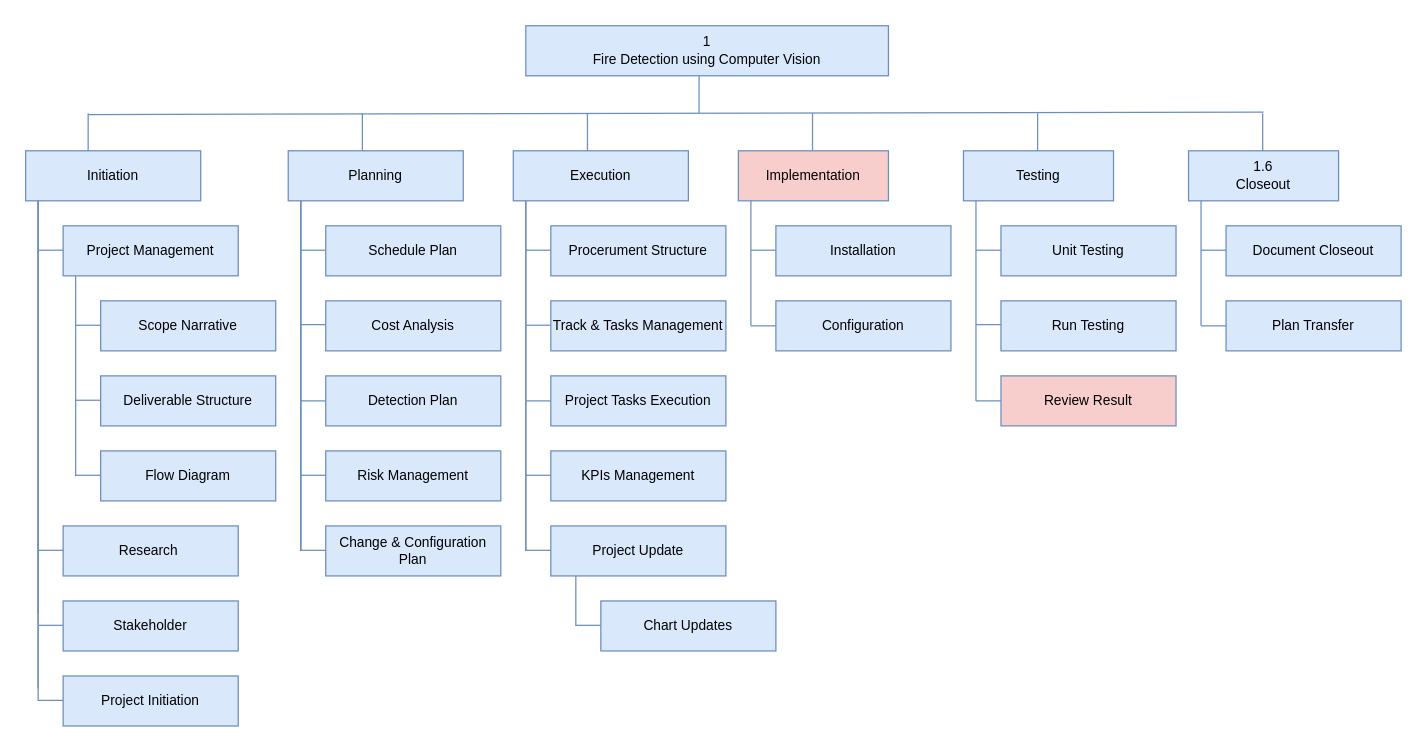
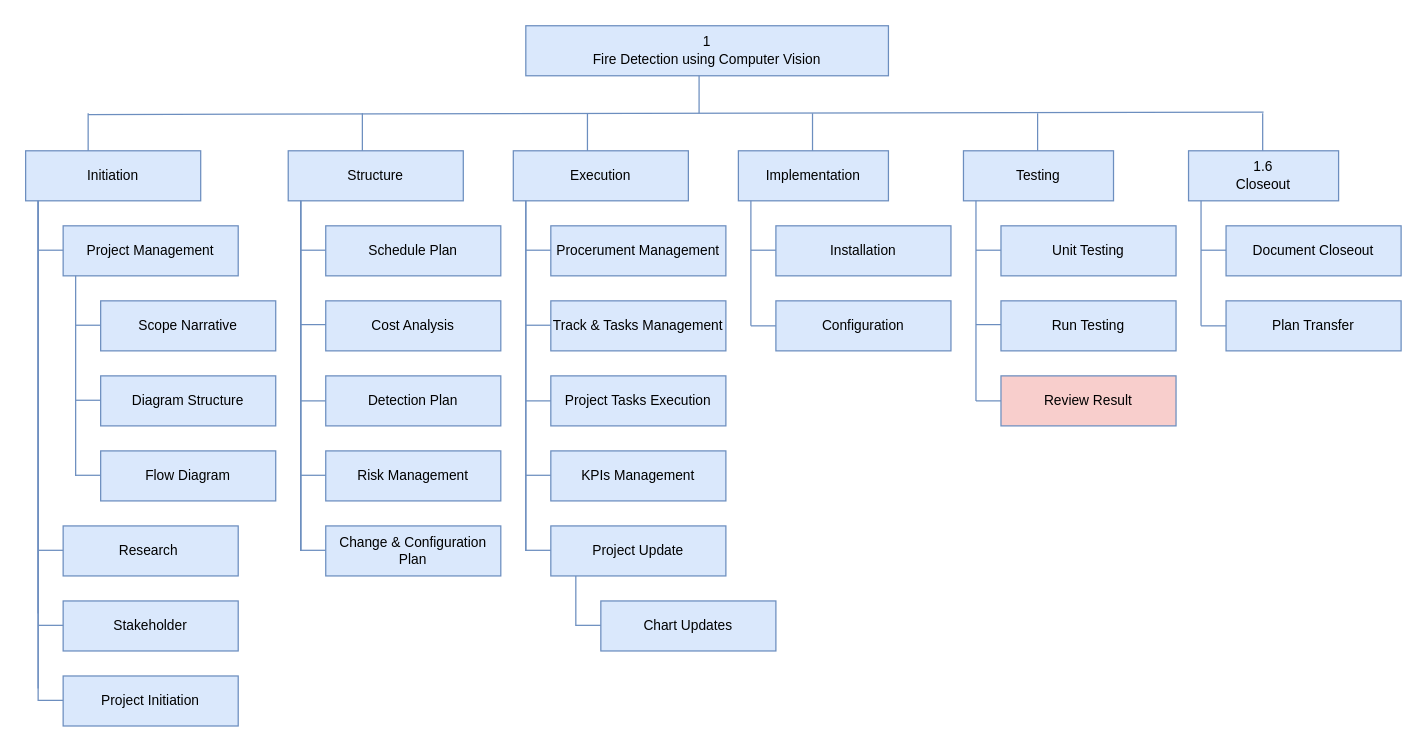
node "Planning": label "Planning" -> "Structure"
node "Implementation": fillcolor #f8cecc -> #dae8fc
node "Procerument Structure": label "Procerument Structure" -> "Procerument Management"
node "Deliverable Structure": label "Deliverable Structure" -> "Diagram Structure"
